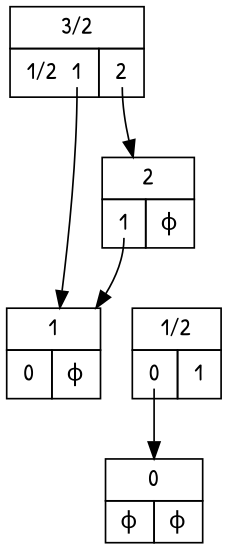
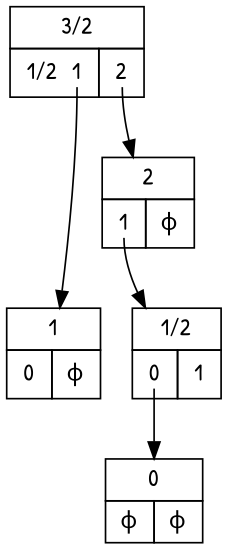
edge "2" -> "1": now "2" -> "1/2"
